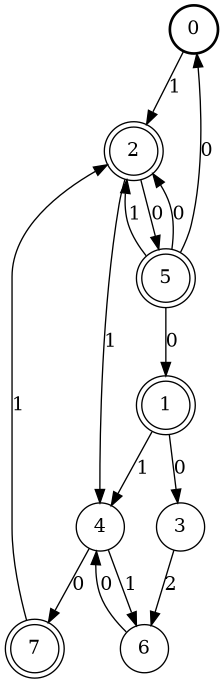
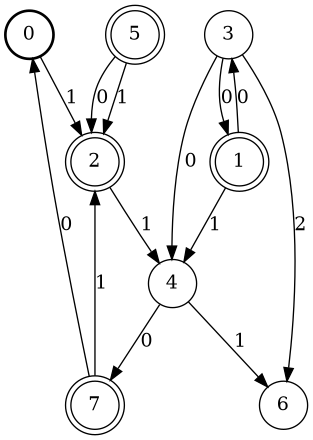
edge "5" -> "0": now "7" -> "0"
edge "2" -> "5": removed, label "0"
edge "5" -> "1": now "3" -> "1"
edge "6" -> "4": now "3" -> "4"
